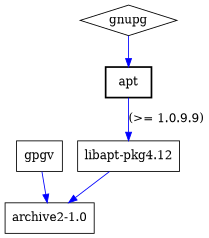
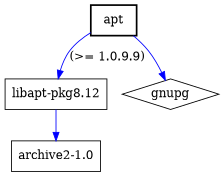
edge "gnupg" -> "apt": reversed
node "gpgv": removed
node "libapt-pkg4.12": label "libapt-pkg4.12" -> "libapt-pkg8.12"
